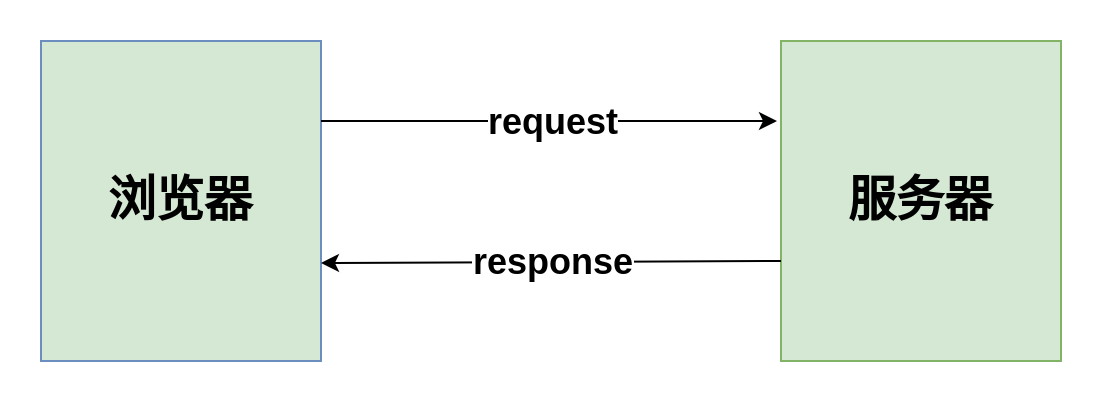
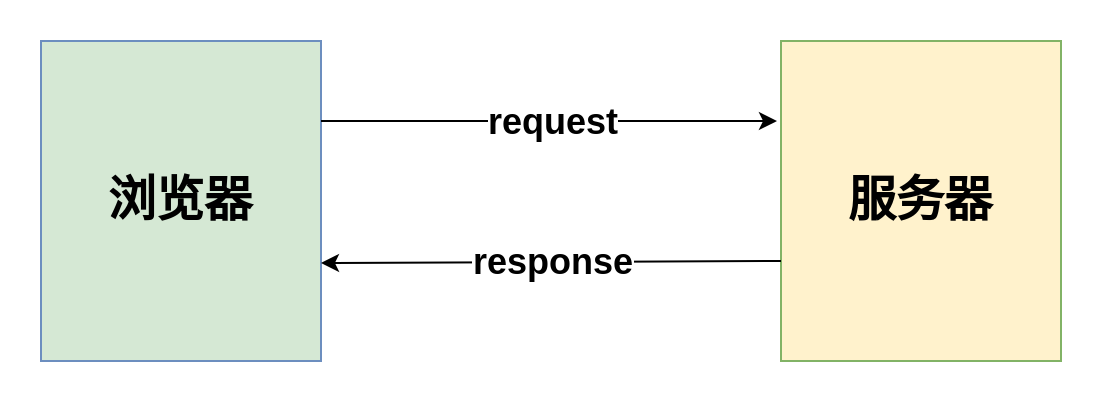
node "服务器": fillcolor #d5e8d4 -> #fff2cc
